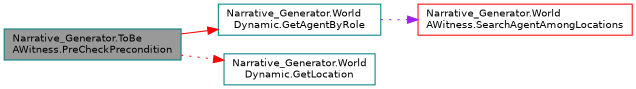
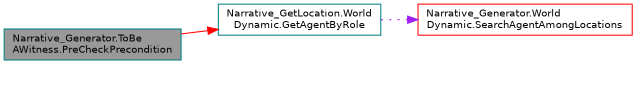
node "Narrative_Generator.World Dynamic.GetAgentByRole": label "Narrative_Generator.World Dynamic.GetAgentByRole" -> "Narrative_GetLocation.World Dynamic.GetAgentByRole"
node "Narrative_Generator.World AWitness.SearchAgentAmongLocations": label "Narrative_Generator.World AWitness.SearchAgentAmongLocations" -> "Narrative_Generator.World Dynamic.SearchAgentAmongLocations"
node "Narrative_Generator.World Dynamic.GetLocation": removed
